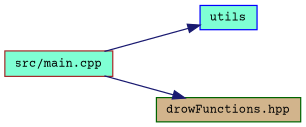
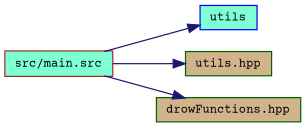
node "src/main.cpp": label "src/main.cpp" -> "src/main.src"
node "utils.hpp": added
